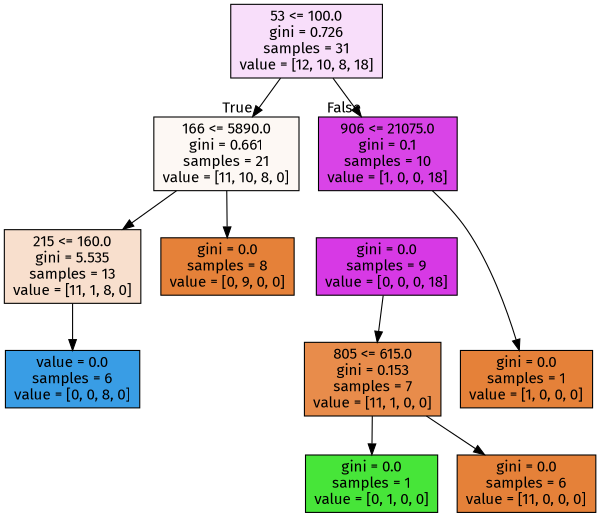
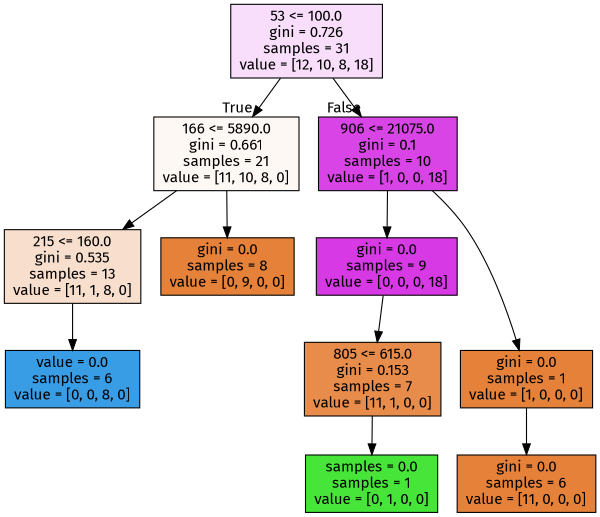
edge "906 <= 21075.0 gini = 0.1 samples = 10 value = [1, 0, 0, 18]" -> "gini = 0.0 samples = 9 value = [0, 0, 0, 18]": added
node "215 <= 160.0 gini = 5.535 samples = 13 value = [11, 1, 8, 0]": label "215 <= 160.0 gini = 5.535 samples = 13 value = [11, 1, 8, 0]" -> "215 <= 160.0 gini = 0.535 samples = 13 value = [11, 1, 8, 0]"
edge "805 <= 615.0 gini = 0.153 samples = 7 value = [11, 1, 0, 0]" -> "gini = 0.0 samples = 6 value = [11, 0, 0, 0]": now "gini = 0.0 samples = 1 value = [1, 0, 0, 0]" -> "gini = 0.0 samples = 6 value = [11, 0, 0, 0]"
node "gini = 0.0 samples = 1 value = [0, 1, 0, 0]": label "gini = 0.0 samples = 1 value = [0, 1, 0, 0]" -> "samples = 0.0 samples = 1 value = [0, 1, 0, 0]"
